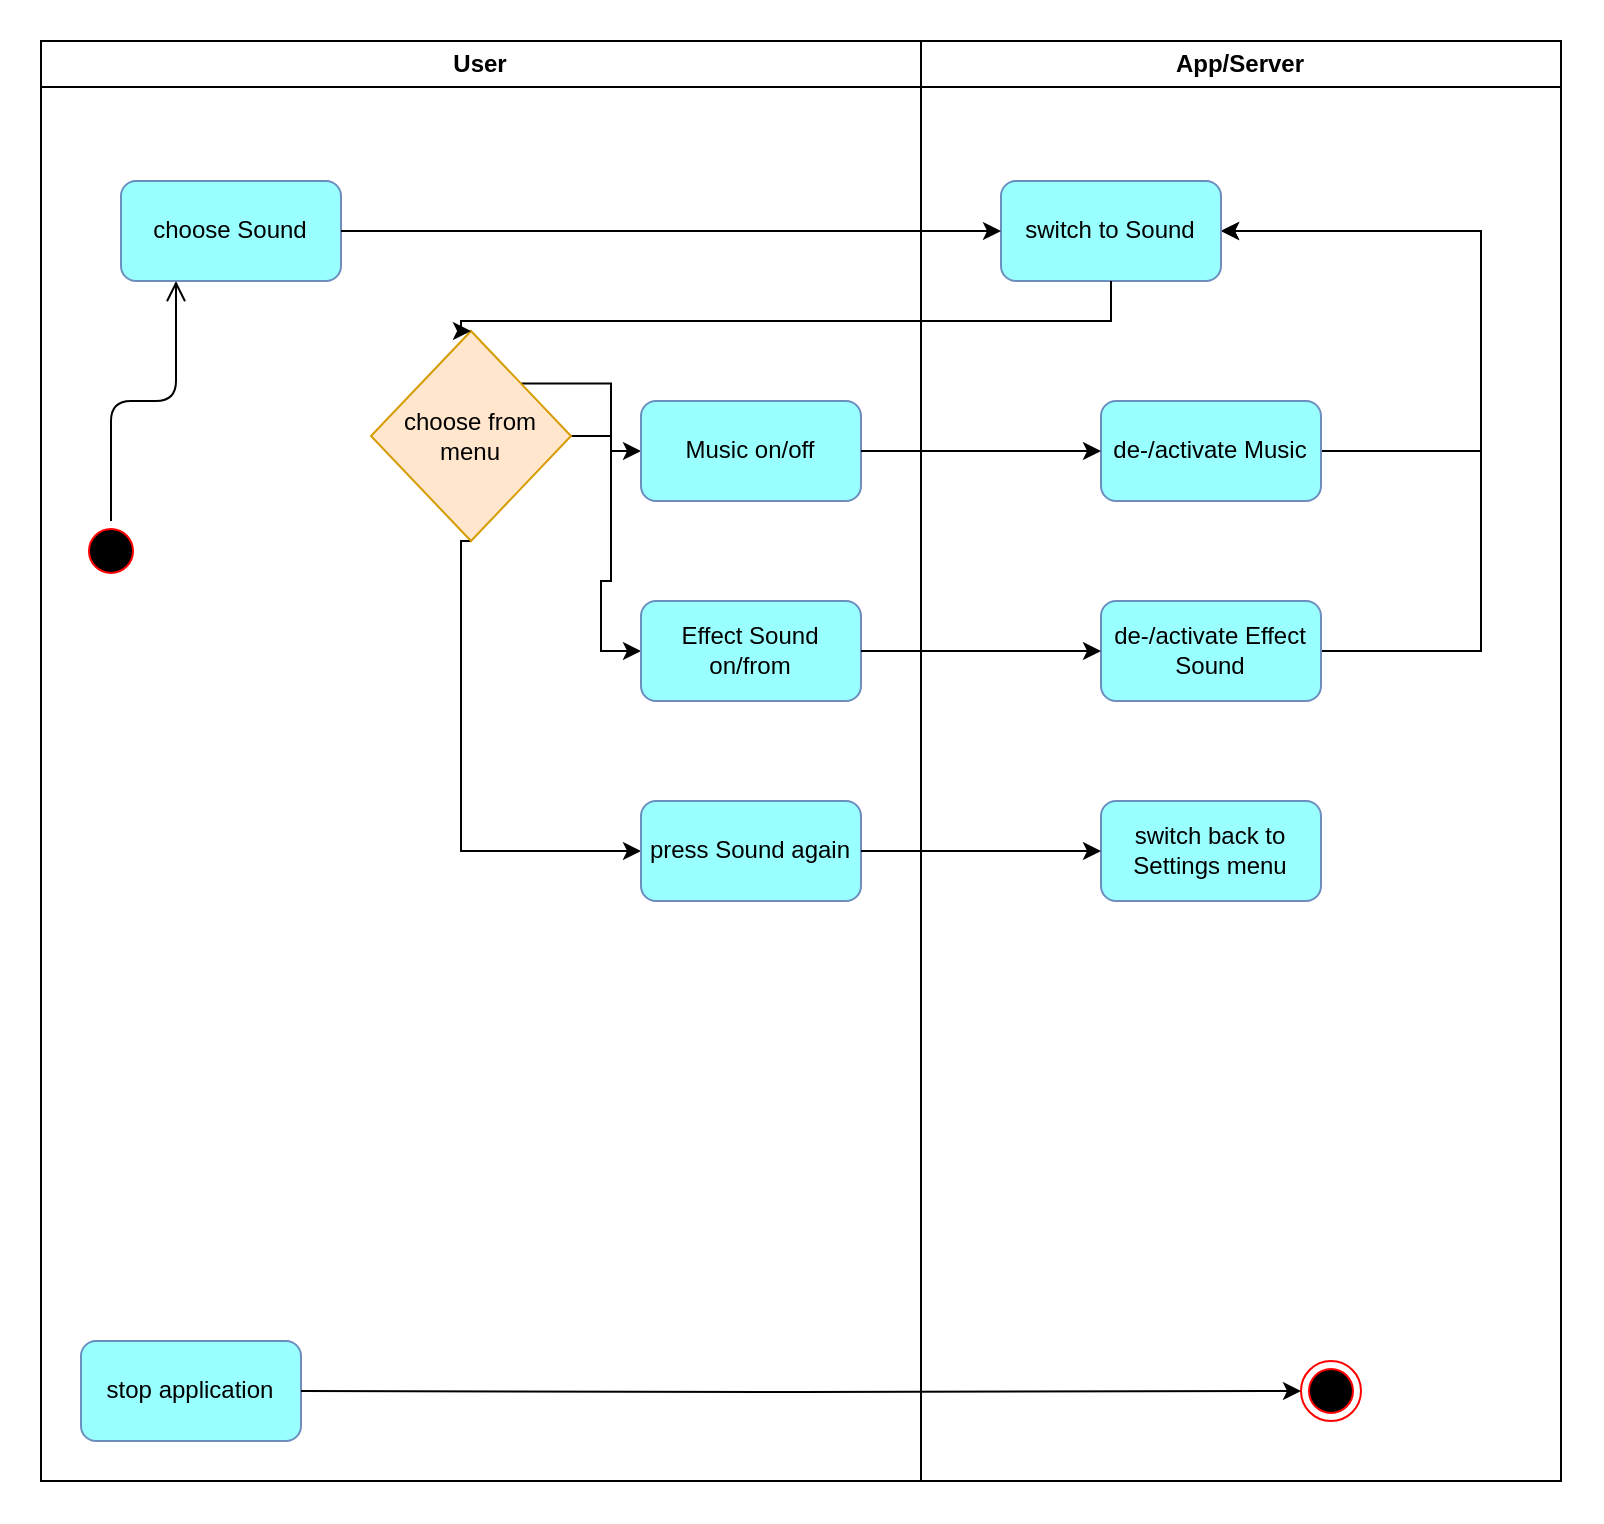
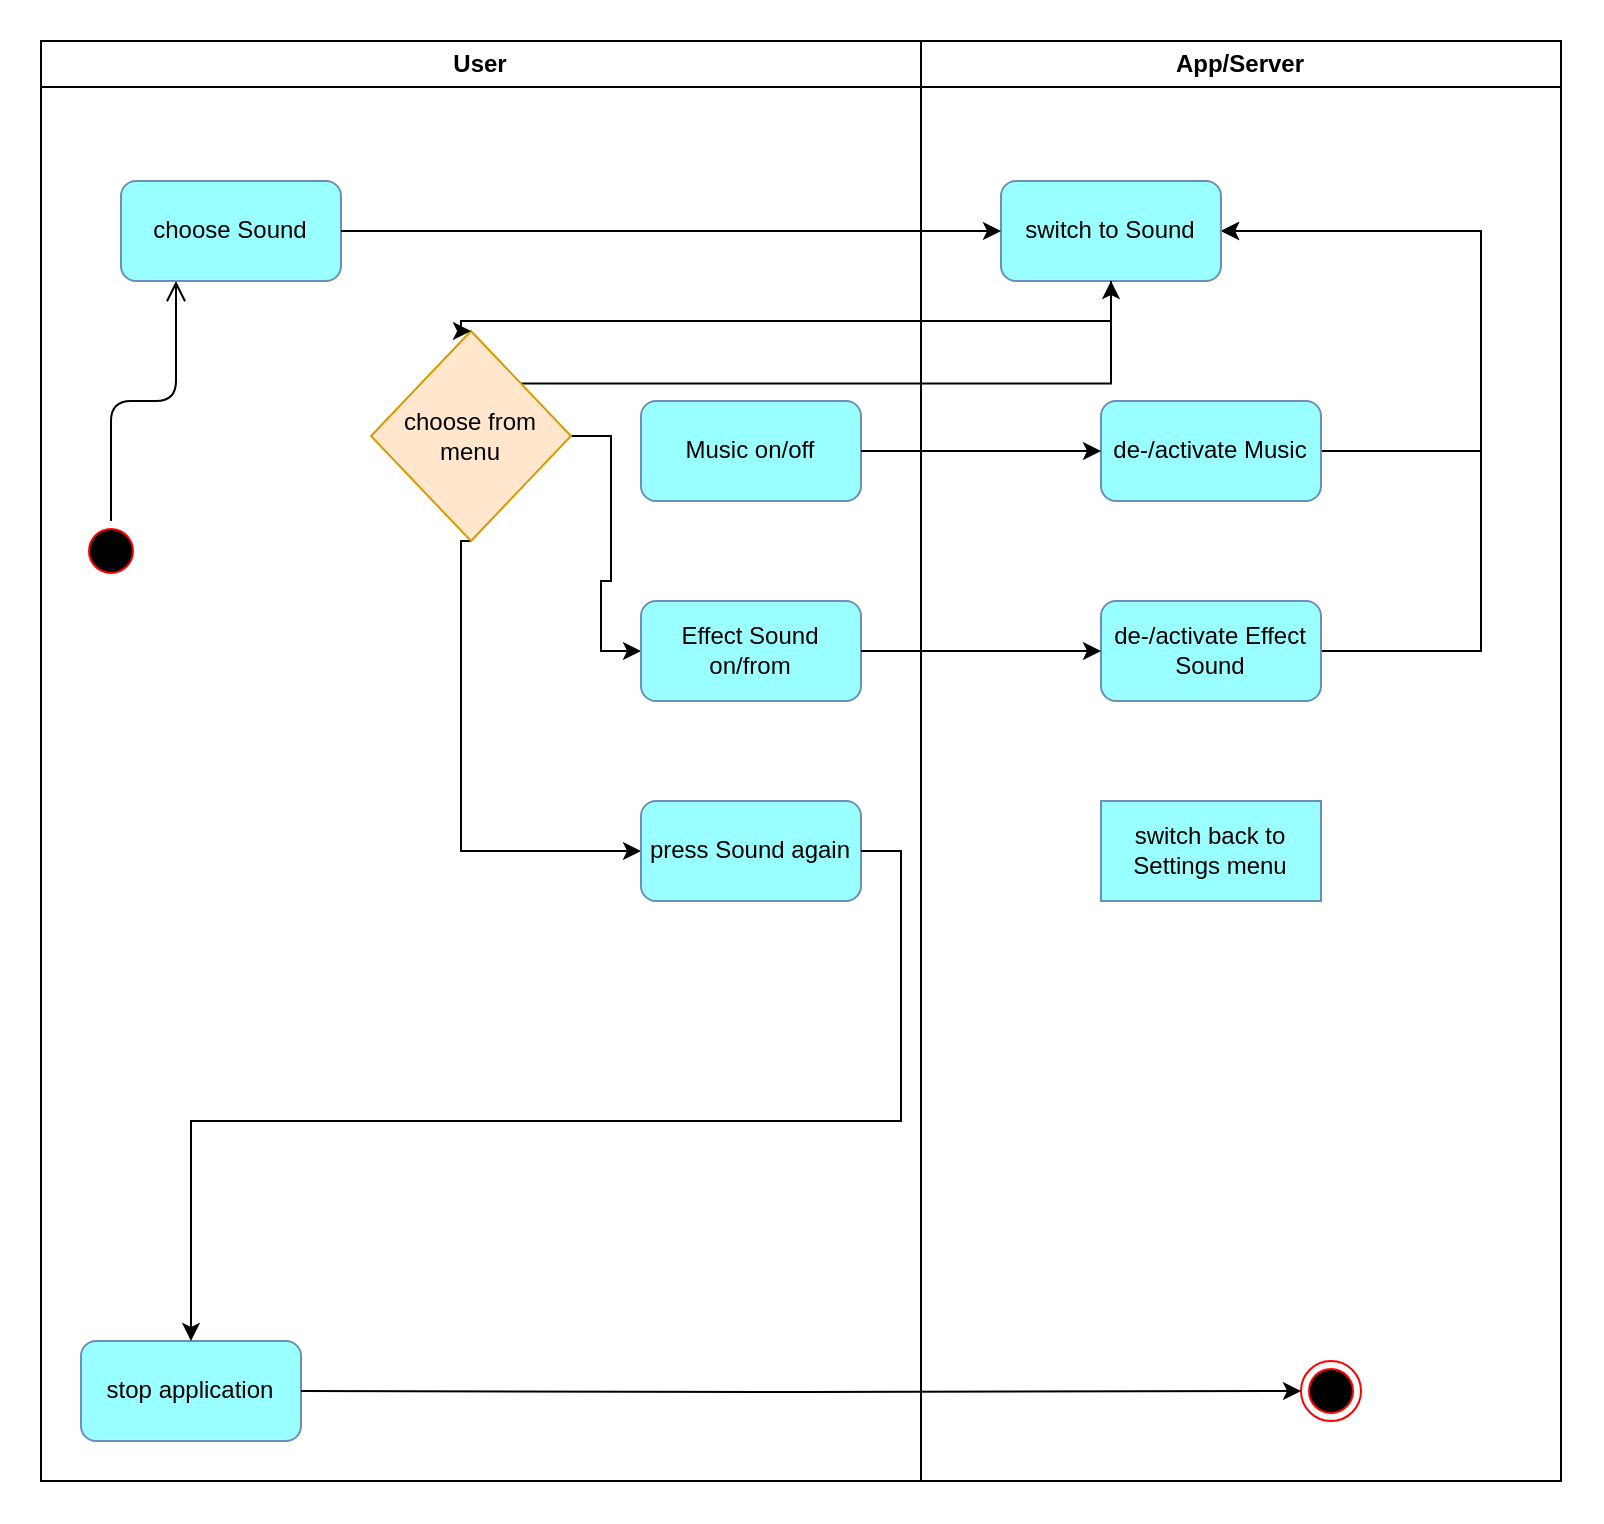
edge "choose from menu" -> "Music on/off": now "choose from menu" -> "switch to Sound"
edge "press Sound again" -> "switch back to Settings menu": now "press Sound again" -> "stop application"
node "switch back to Settings menu": shape rounded rectangle -> rectangle
